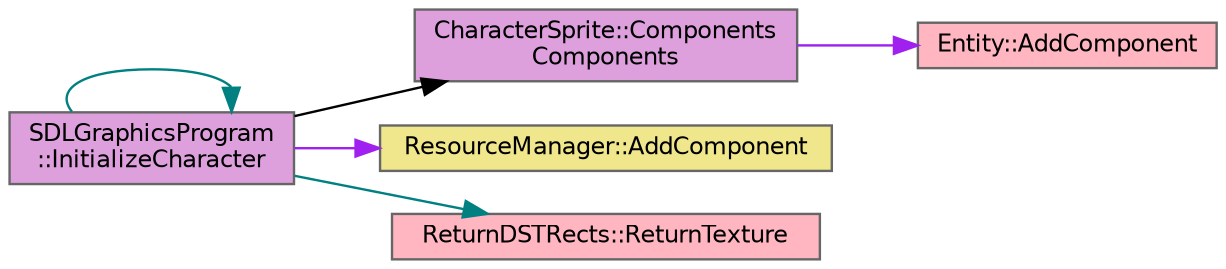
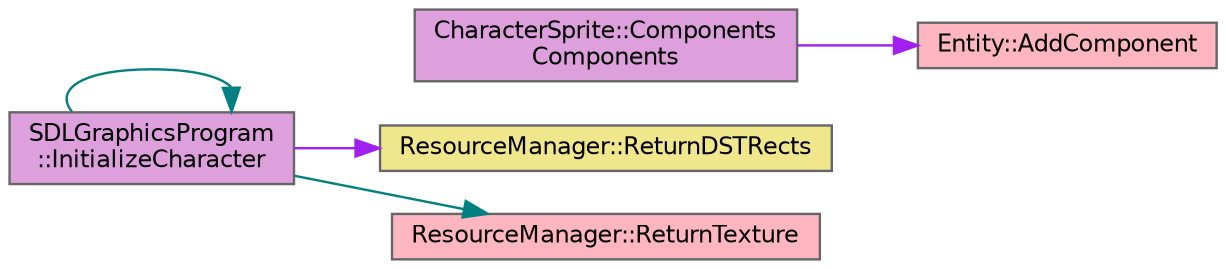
edge "SDLGraphicsProgram ::InitializeCharacter" -> "CharacterSprite::Components Components": removed
node "ResourceManager::AddComponent": label "ResourceManager::AddComponent" -> "ResourceManager::ReturnDSTRects"
node "ReturnDSTRects::ReturnTexture": label "ReturnDSTRects::ReturnTexture" -> "ResourceManager::ReturnTexture"
